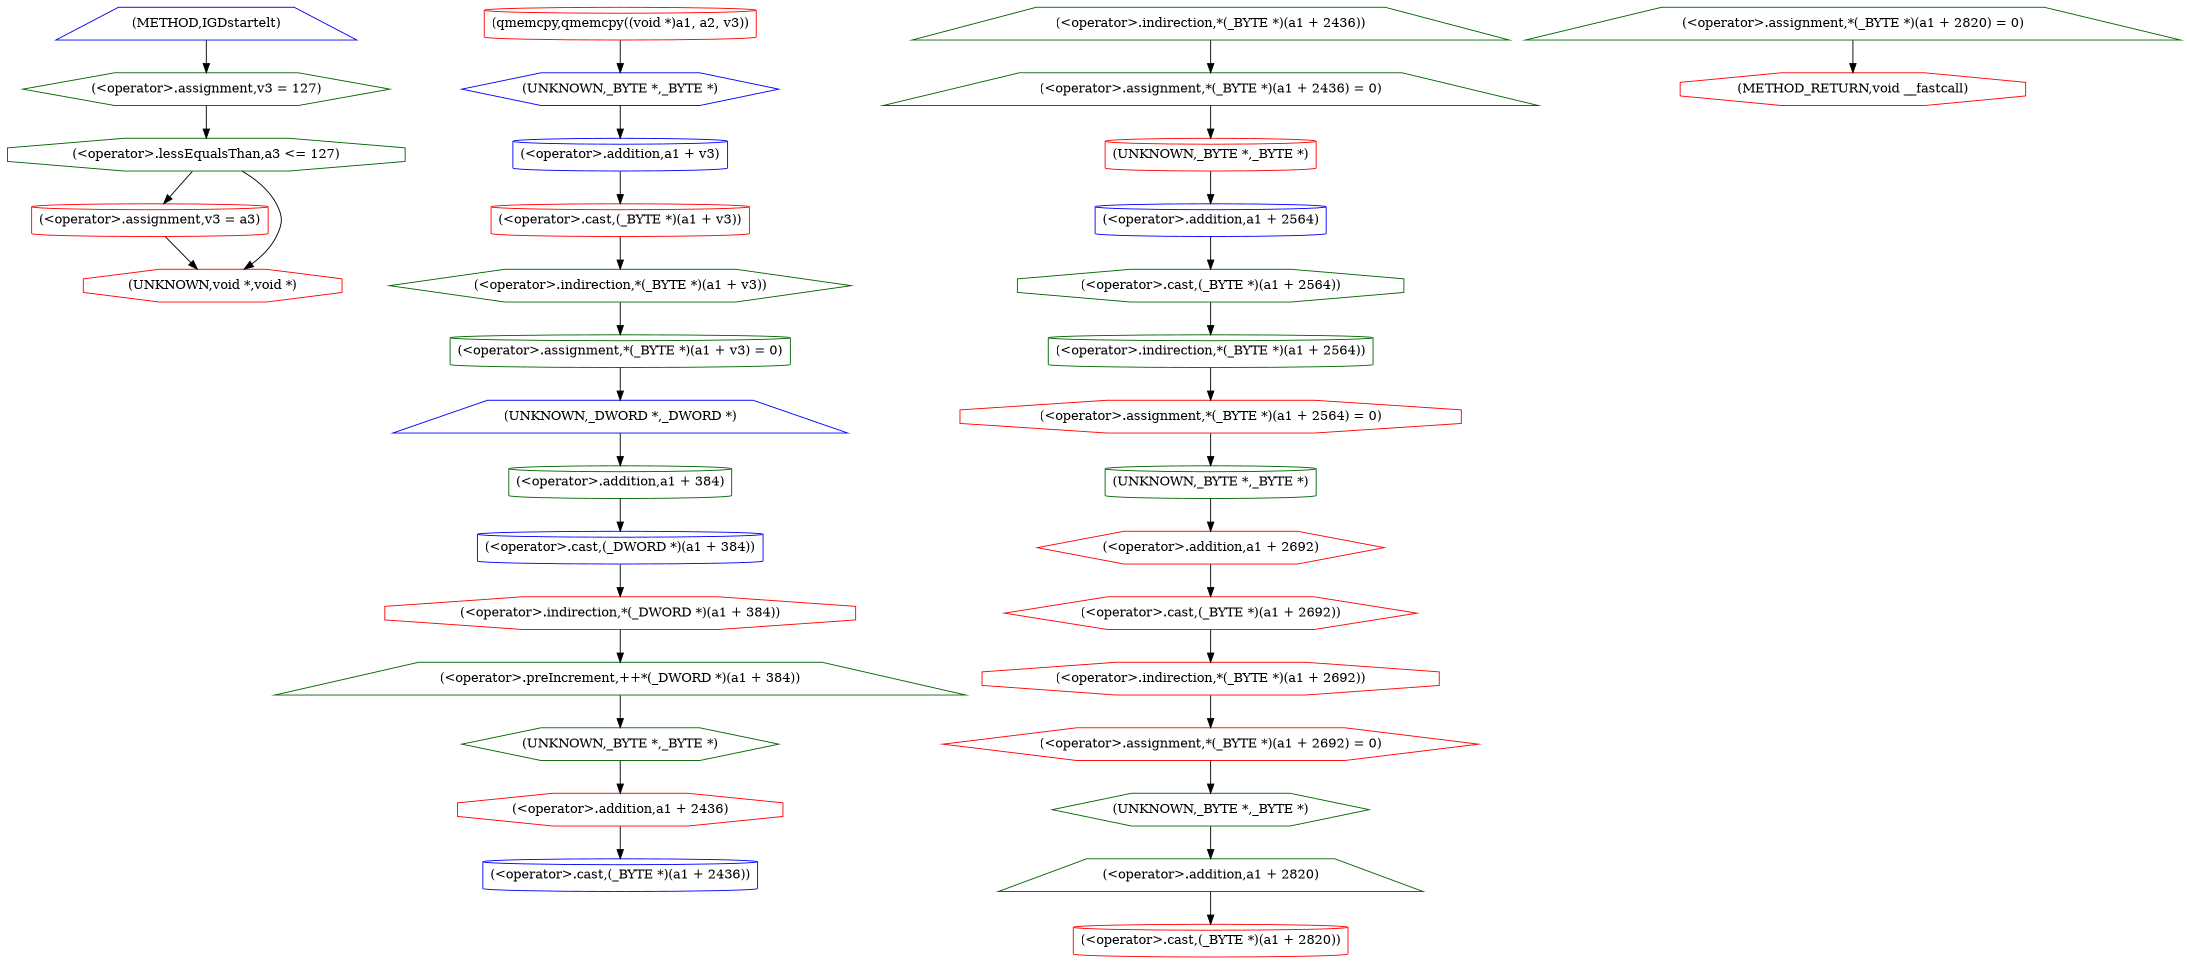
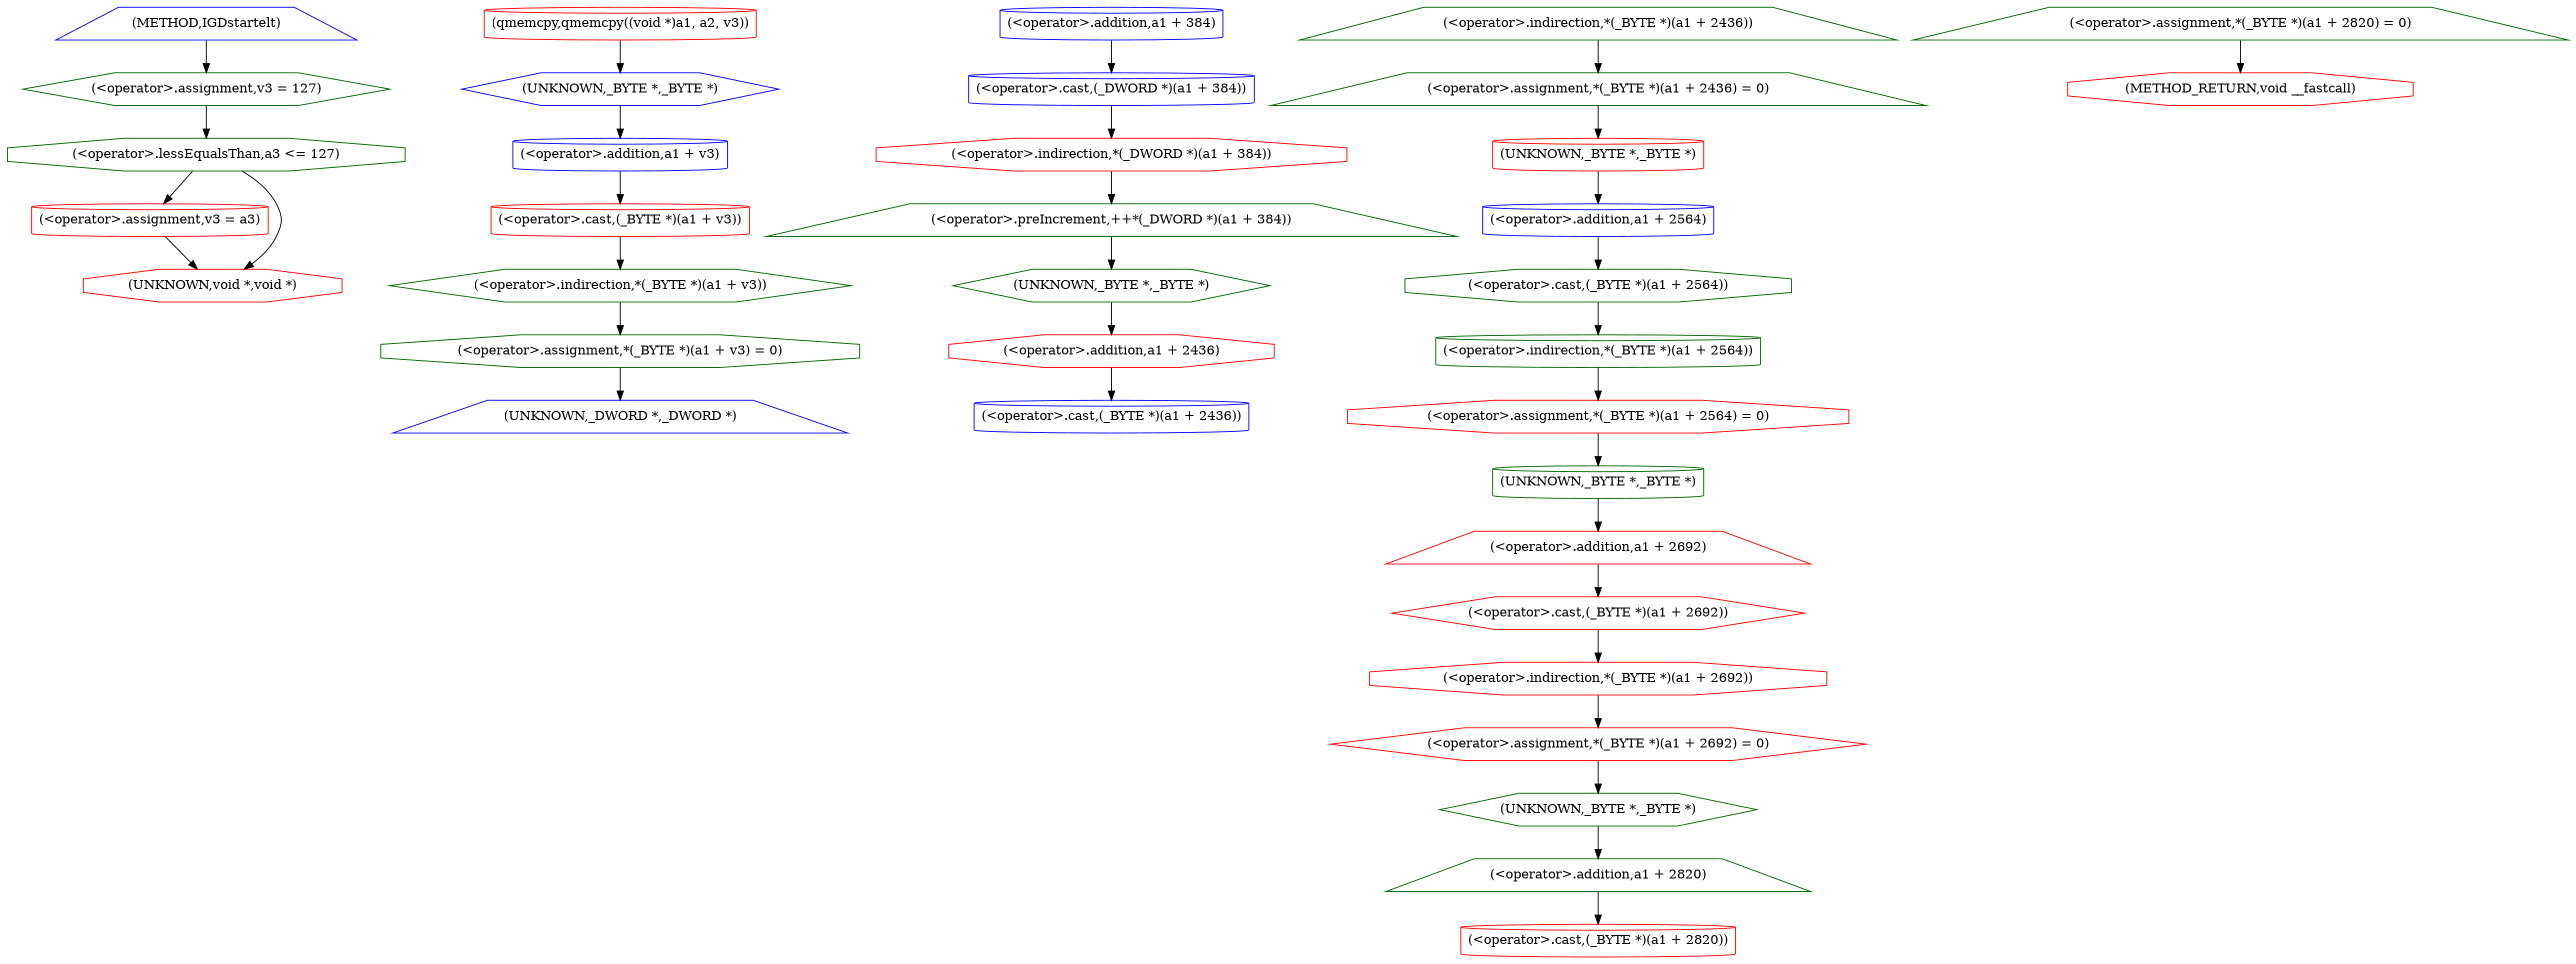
node "(<operator>.assignment,*(_BYTE *)(a1 + v3) = 0)": shape cylinder -> octagon
edge "(UNKNOWN,_DWORD *,_DWORD *)" -> "(<operator>.addition,a1 + 384)": removed
node "(<operator>.addition,a1 + 384)": color darkgreen -> blue
node "(<operator>.addition,a1 + 2692)": shape hexagon -> trapezium
